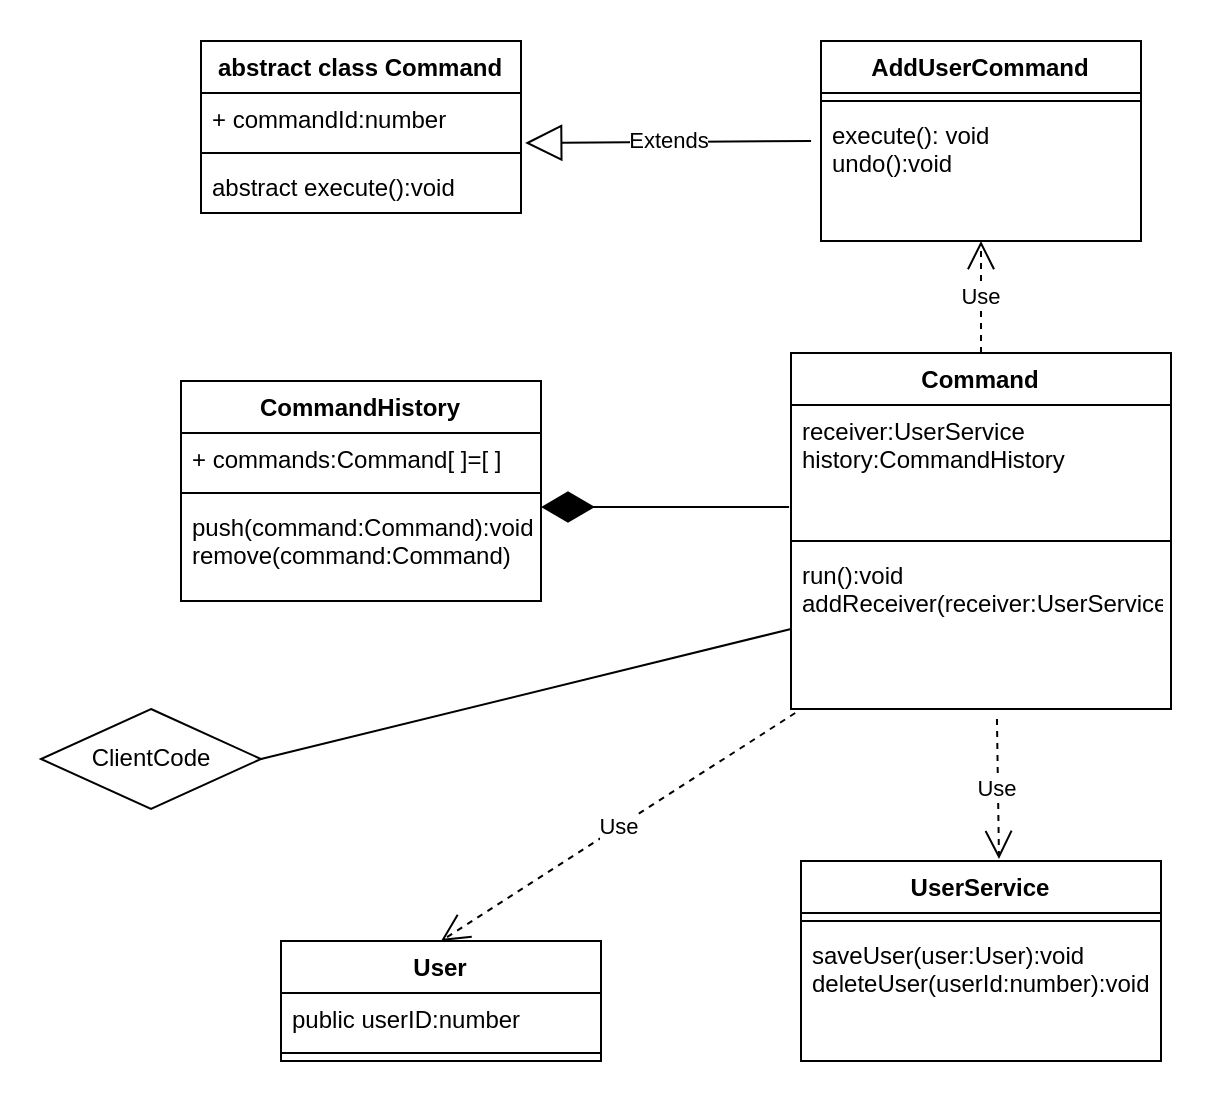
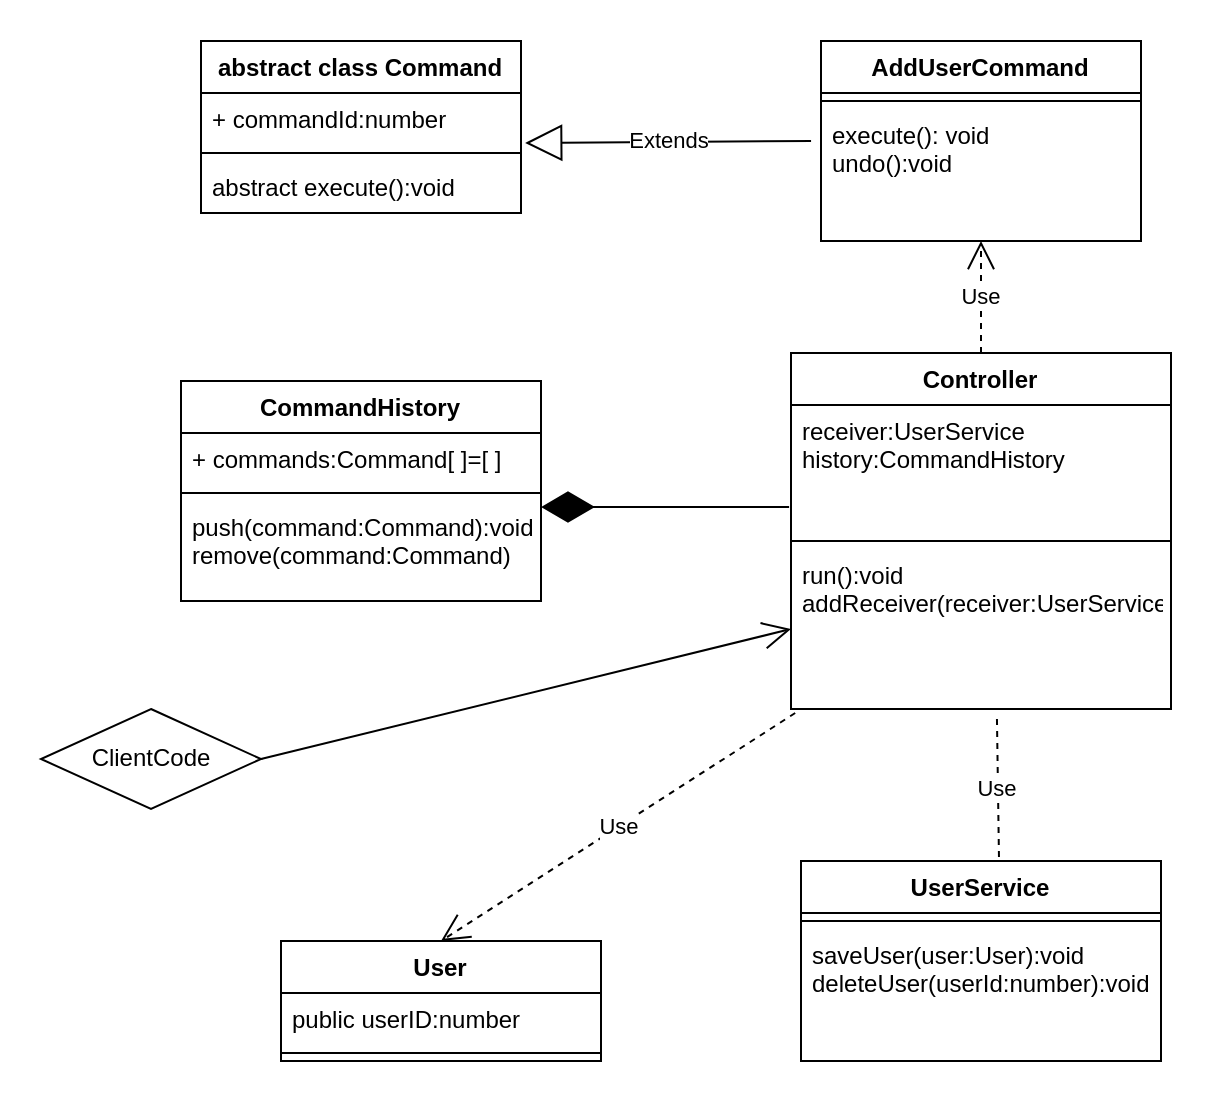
node "Command": label "Command" -> "Controller"
edge "run():void addReceiver(receiver:UserService)" -- "ClientCode": arrowhead none -> open
edge "run():void addReceiver(receiver:UserService)" -> "UserService": arrowhead open -> none
